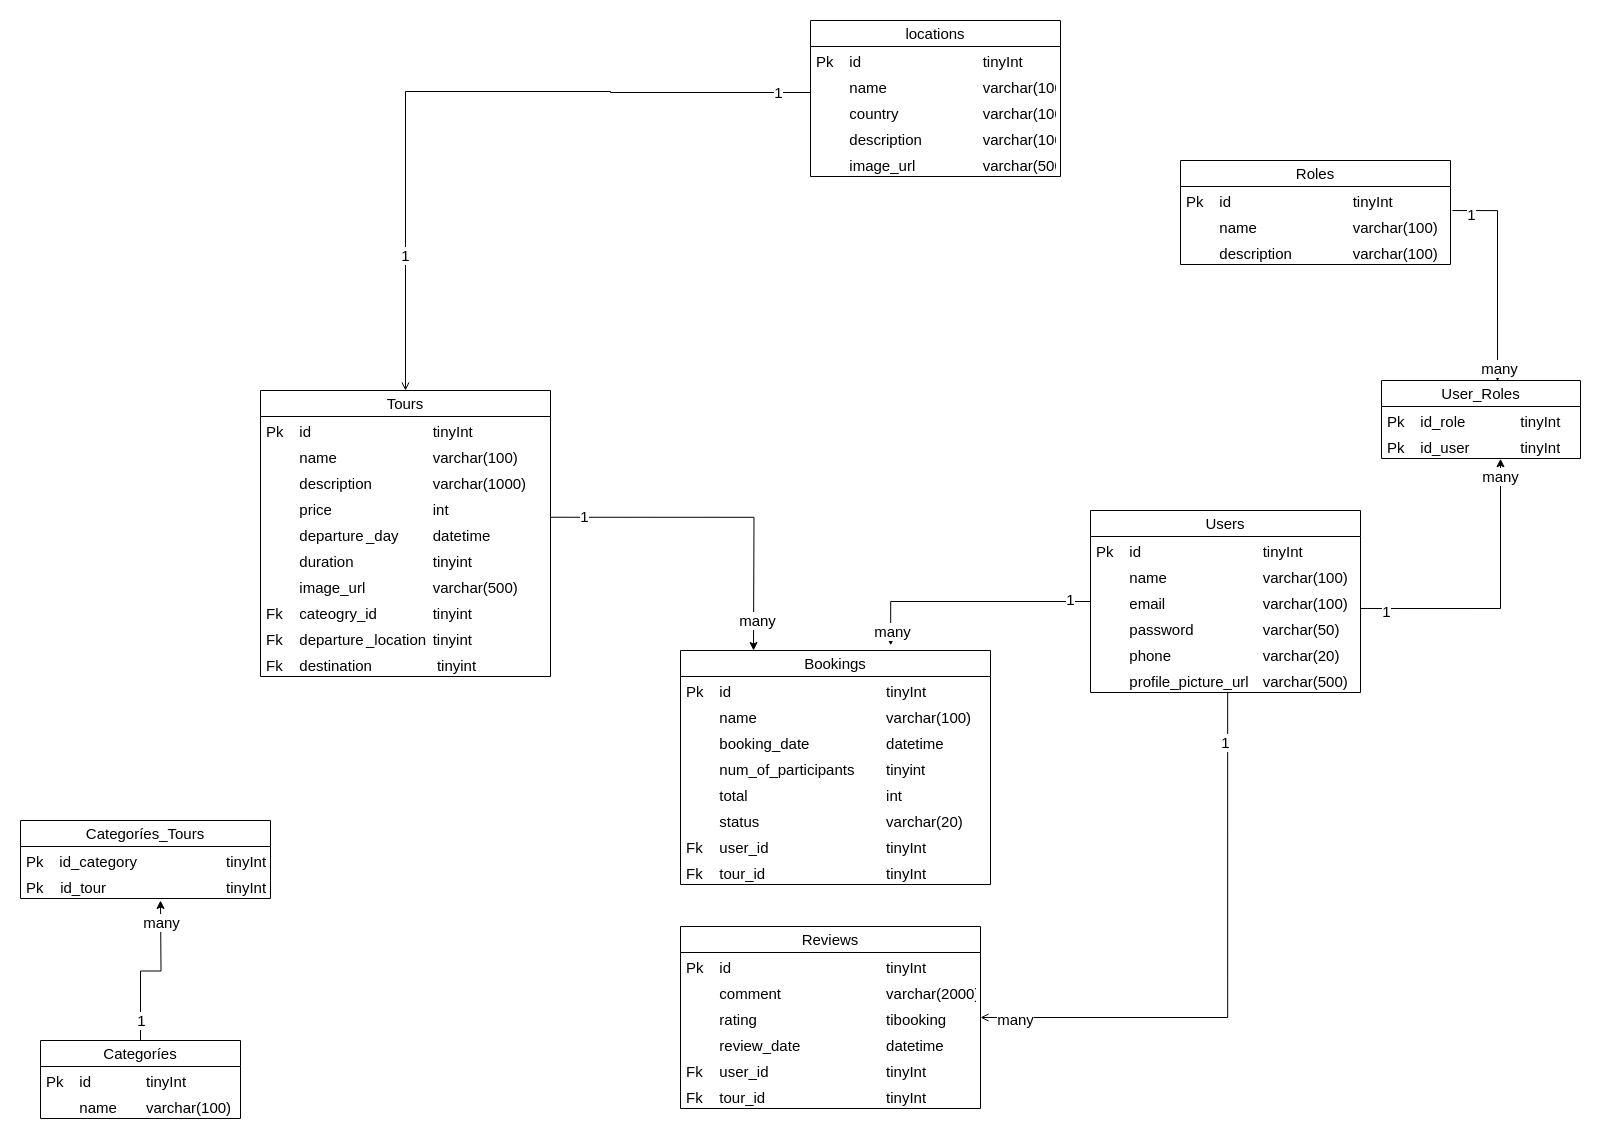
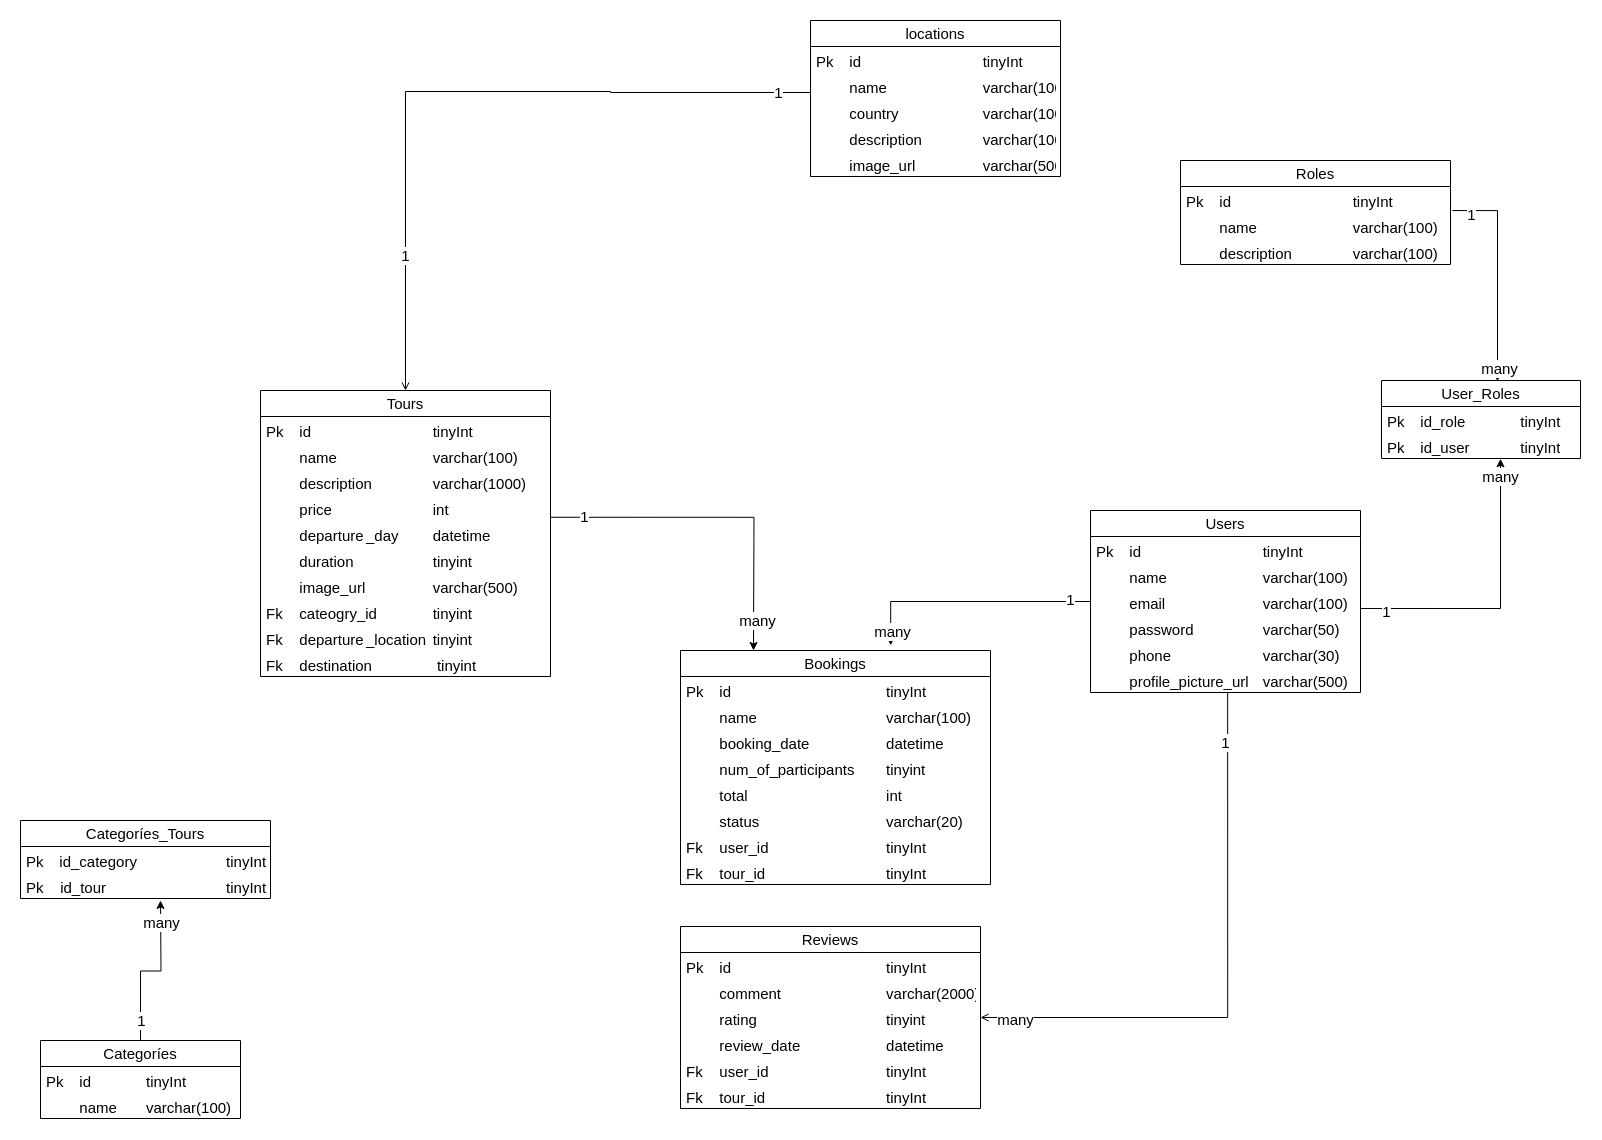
node "phone varchar(20)": label "phone varchar(20)" -> "phone varchar(30)"
node "rating tibooking": label "rating tibooking" -> "rating tinyint"
